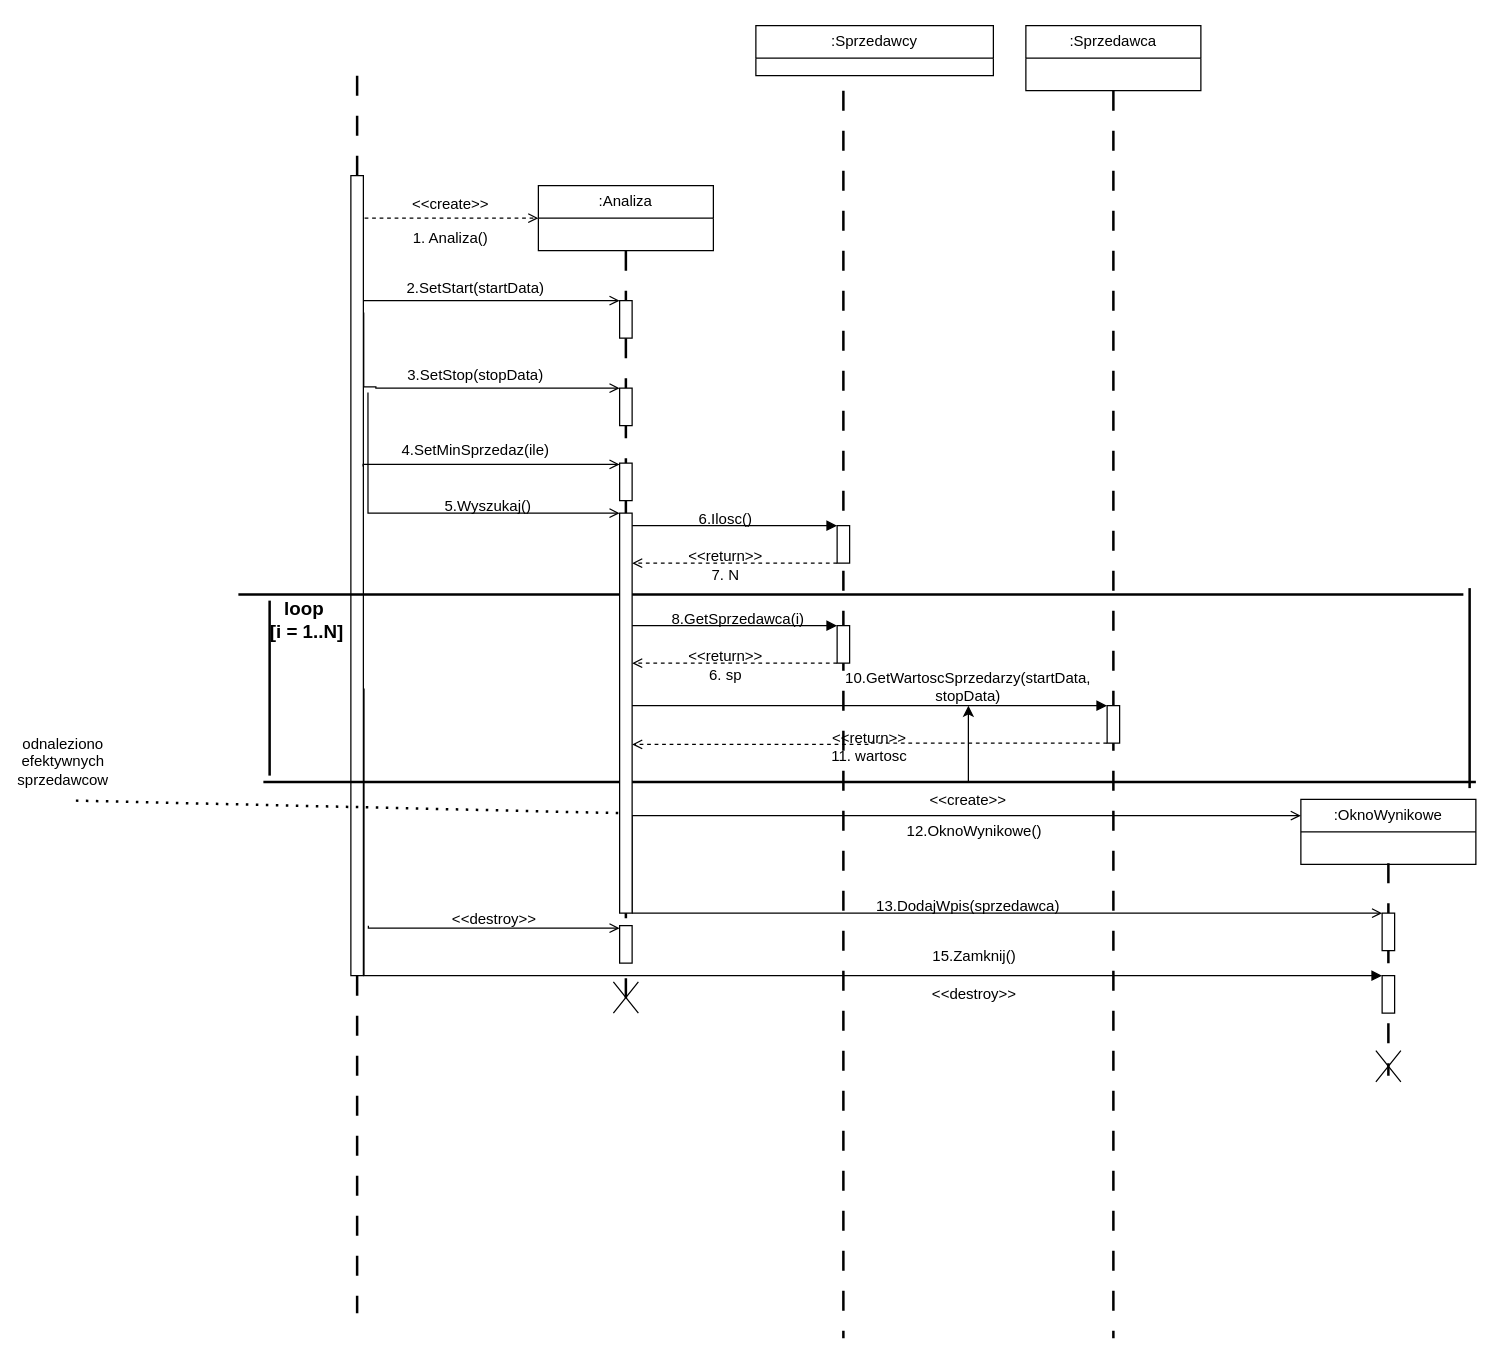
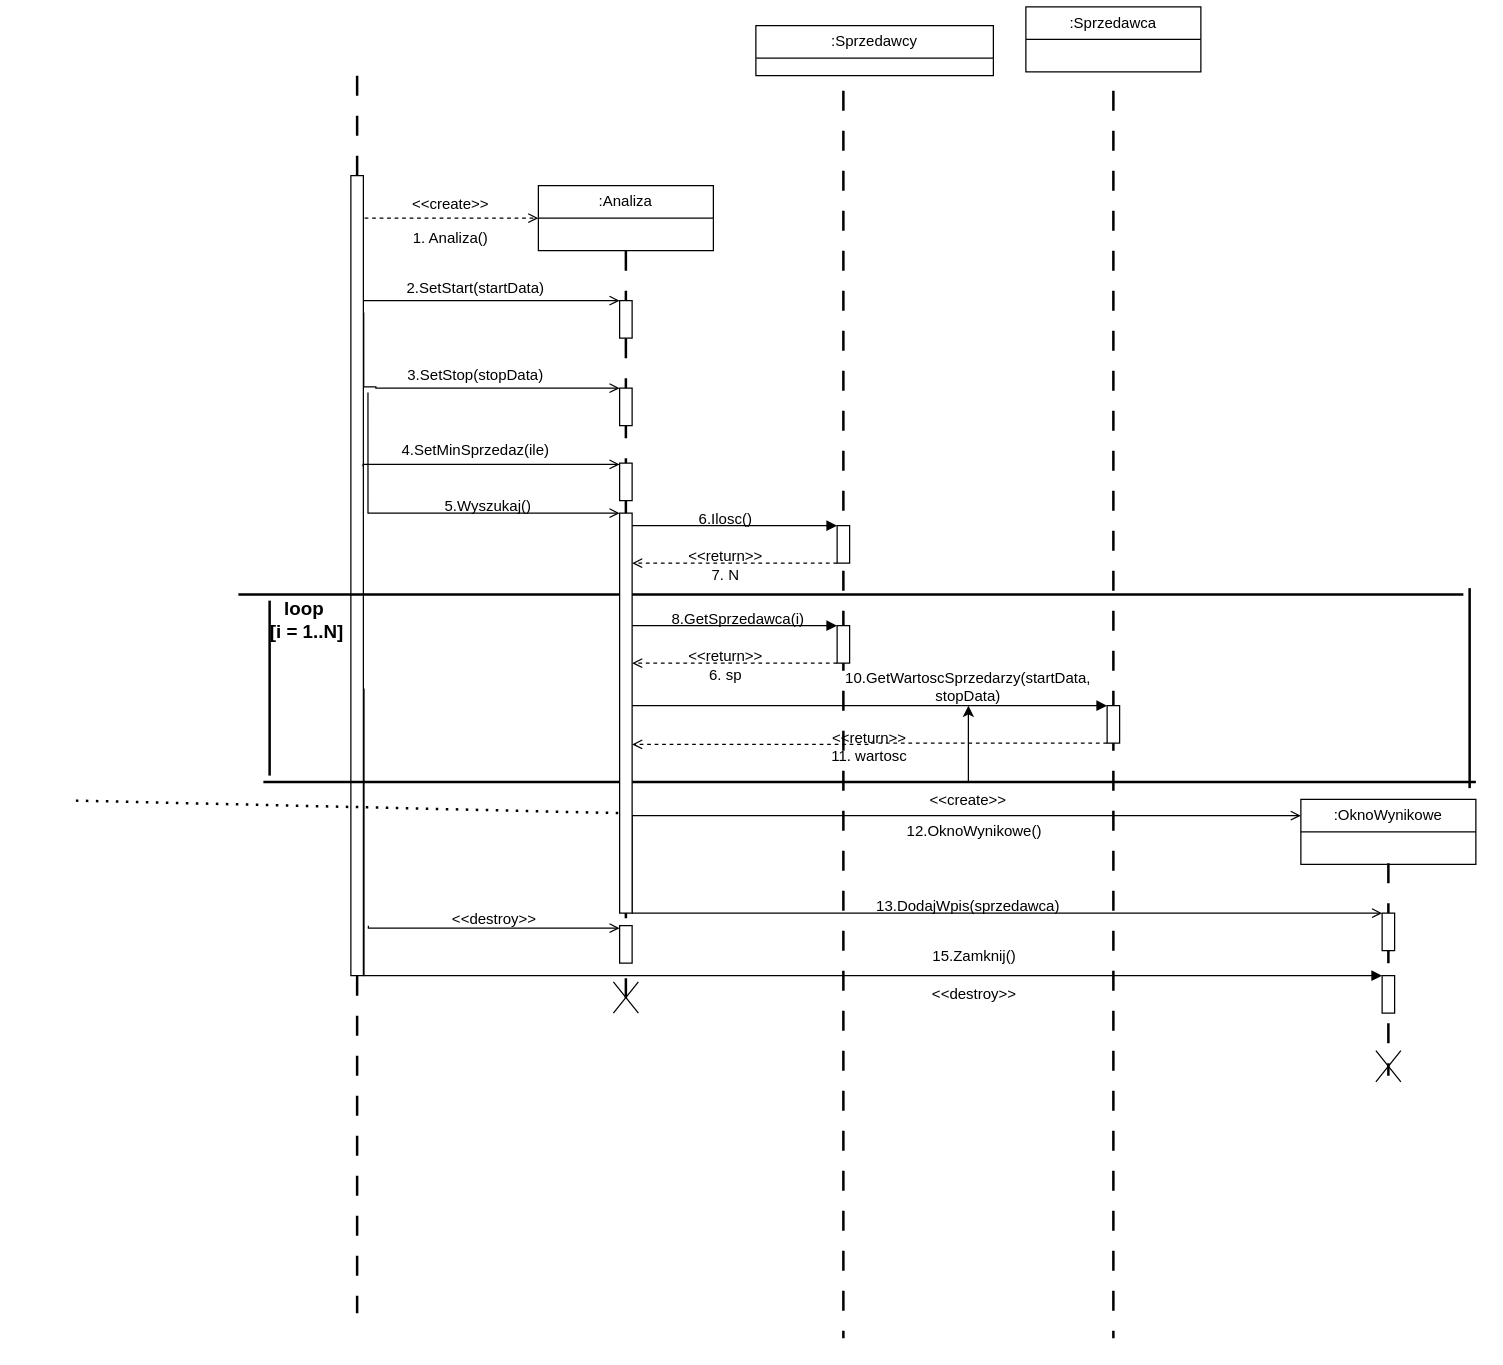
node ":Sprzedawca": moved (1113, 58) -> (1113, 39)
node "odnaleziono efektywnych sprzedawcow": removed
